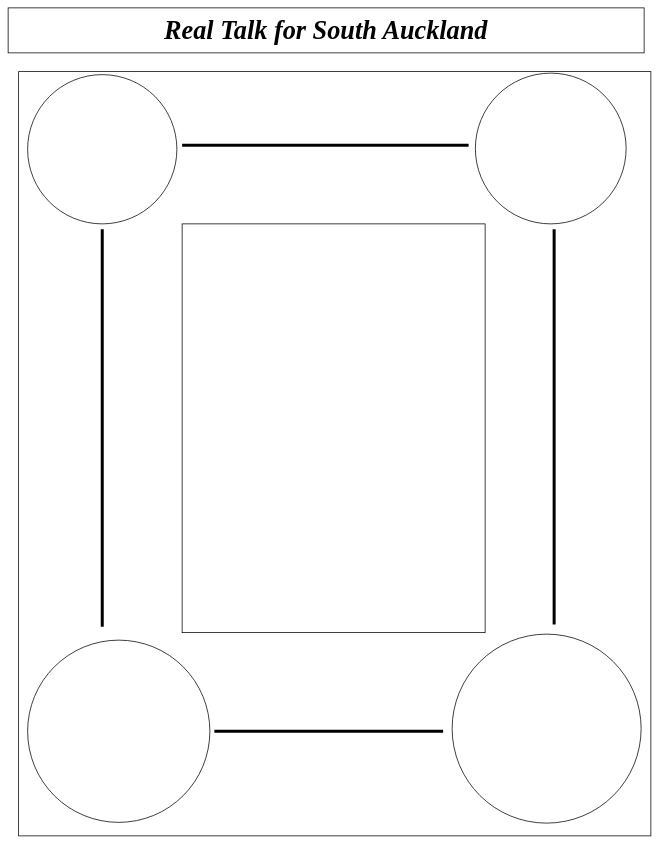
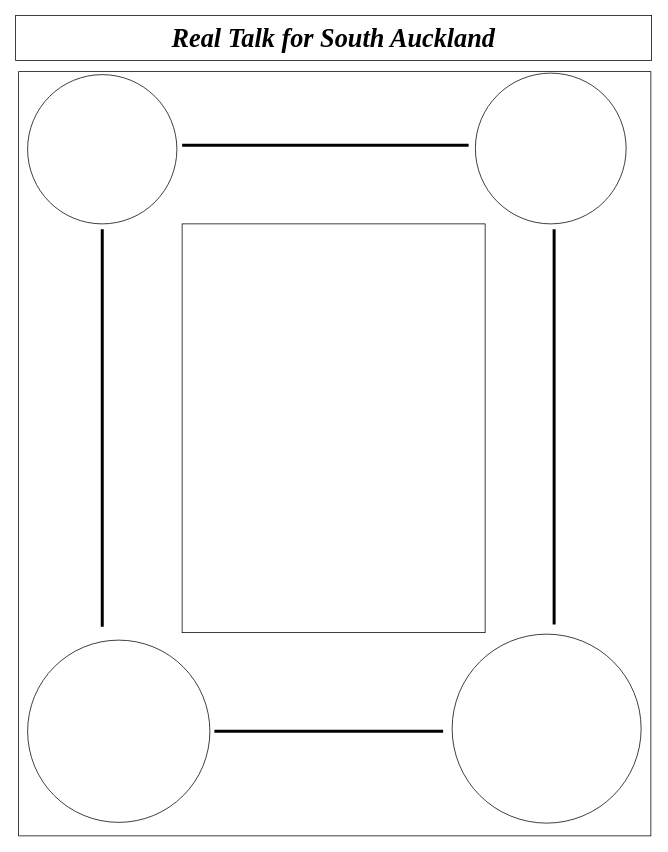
node "Real Talk for South Auckland": moved (326, 30) -> (333, 38)
